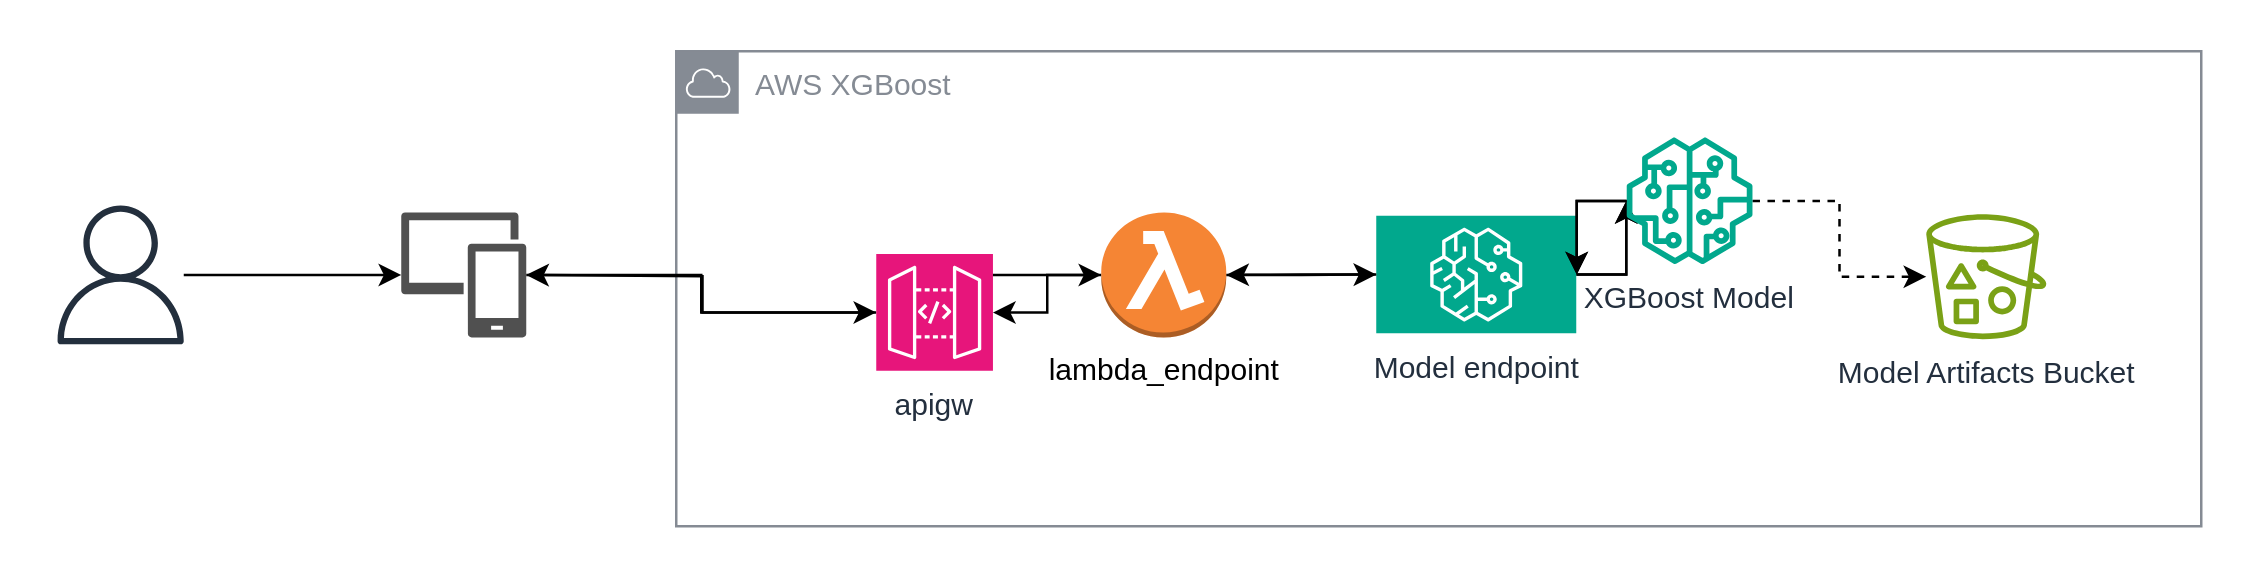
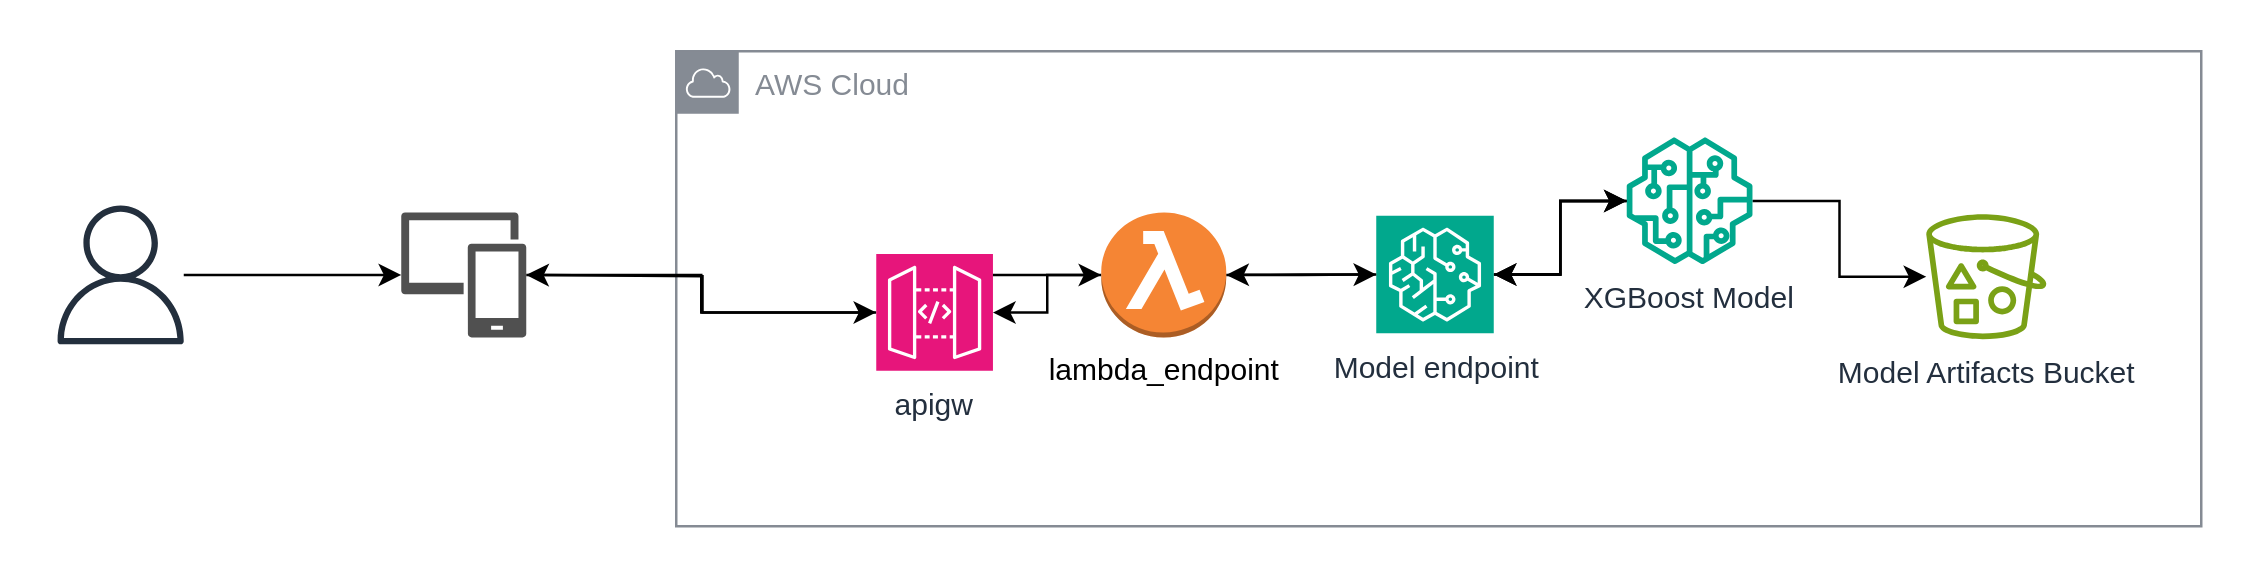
node "AWS XGBoost": label "AWS XGBoost" -> "AWS Cloud"
edge "XGBoost Model" -> "Model Artifacts Bucket": style dashed -> solid
node "Model endpoint": size 200x118 -> 118x118
